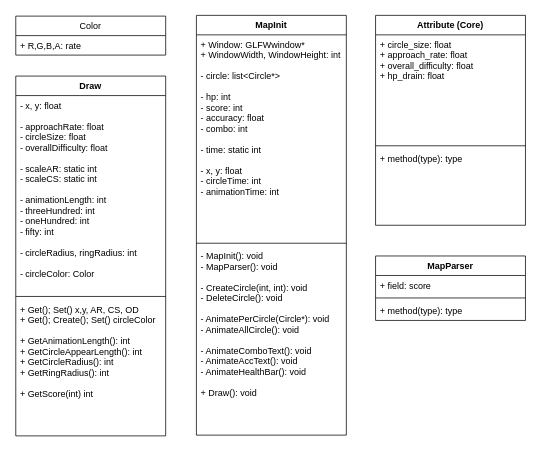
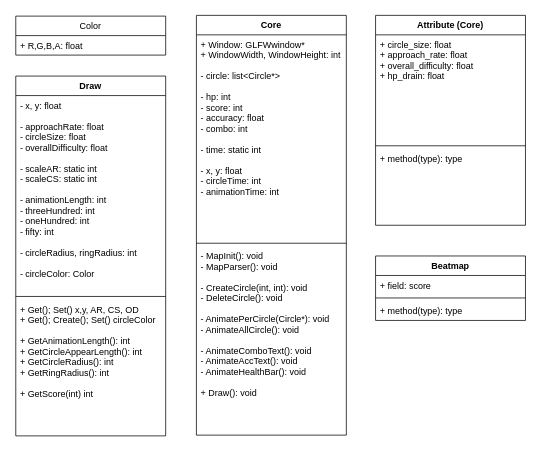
node "MapInit": label "MapInit" -> "Core"
node "+ R,G,B,A: rate": label "+ R,G,B,A: rate" -> "+ R,G,B,A: float"
node "MapParser": label "MapParser" -> "Beatmap"
